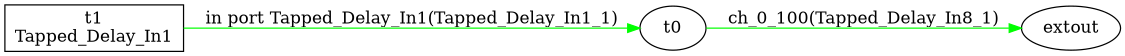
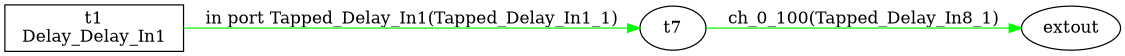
node "t1 Tapped_Delay_In1": label "t1 Tapped_Delay_In1" -> "t1 Delay_Delay_In1"
node "t0": label "t0" -> "t7"
